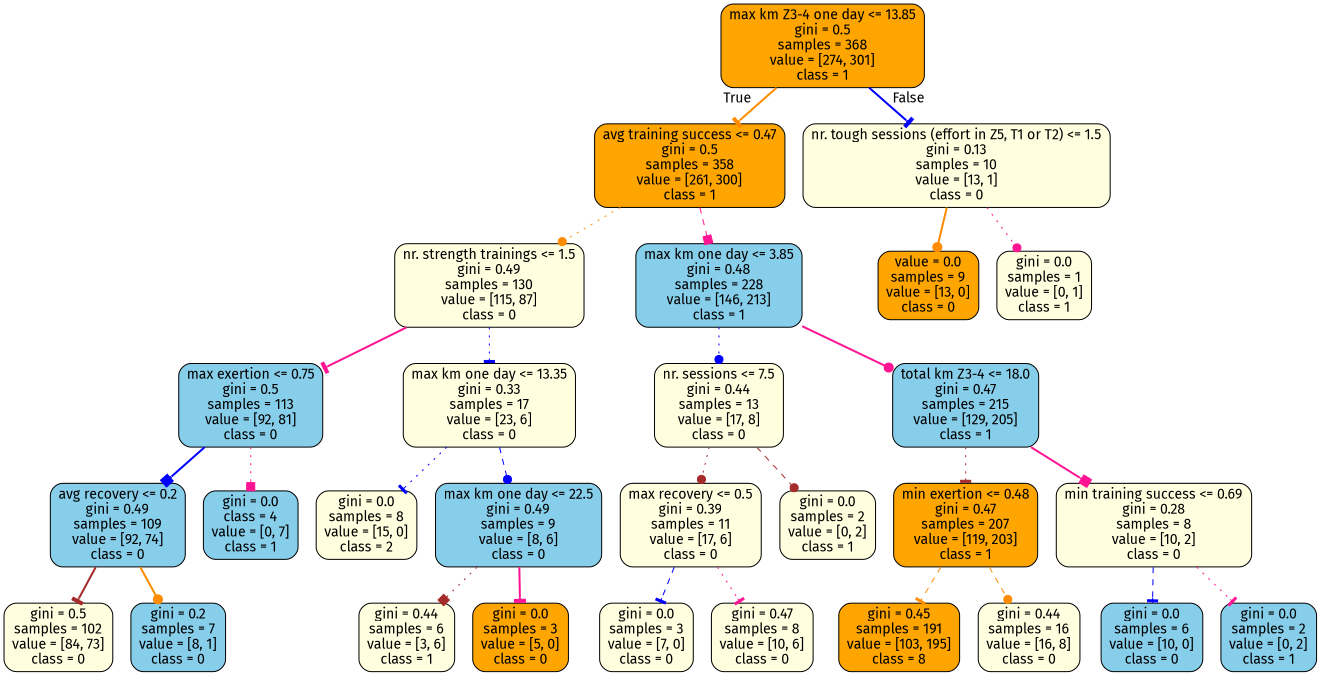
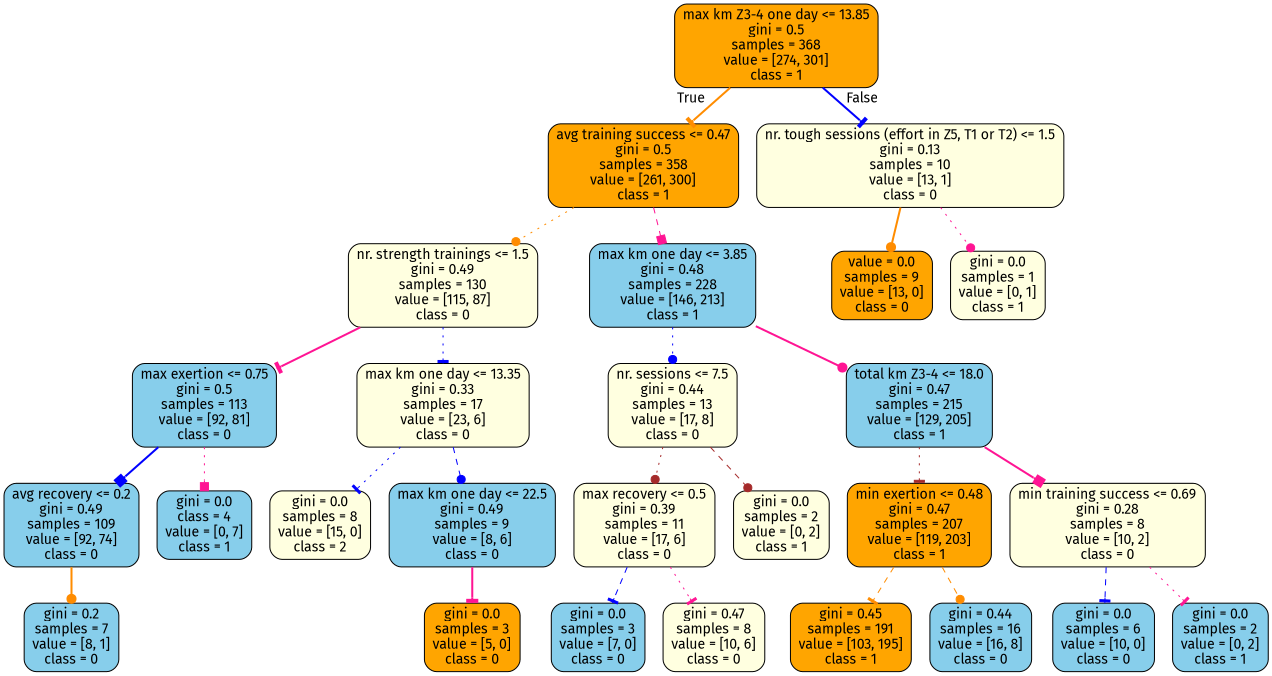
node "gini = 0.5 samples = 102 value = [84, 73] class = 0": removed
node "gini = 0.44 samples = 6 value = [3, 6] class = 1": removed
node "gini = 0.0 samples = 3 value = [7, 0] class = 0": fillcolor lightyellow -> skyblue
node "gini = 0.45 samples = 191 value = [103, 195] class = 8": label "gini = 0.45 samples = 191 value = [103, 195] class = 8" -> "gini = 0.45 samples = 191 value = [103, 195] class = 1"
node "gini = 0.44 samples = 16 value = [16, 8] class = 0": fillcolor lightyellow -> skyblue
